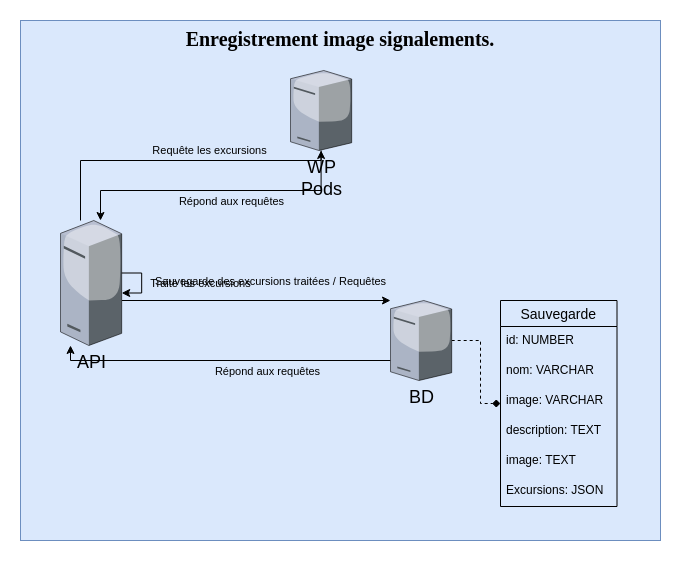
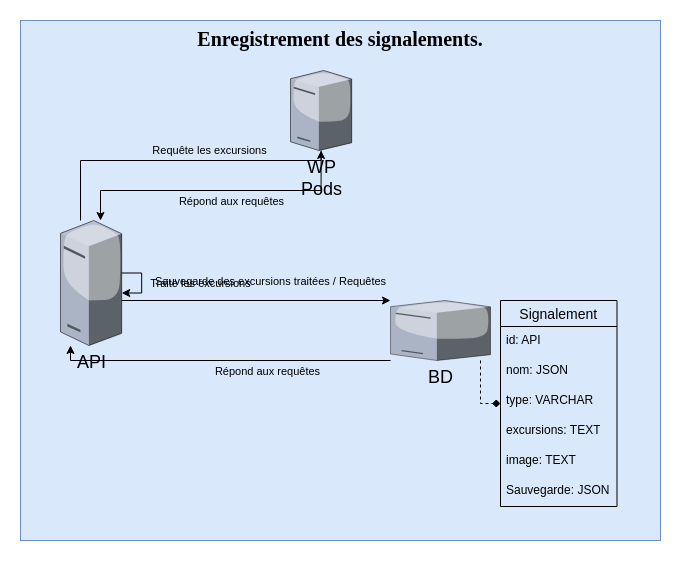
node "Enregistrement image signalements.": label "Enregistrement image signalements." -> "Enregistrement des signalements."
node "Sauvegarde": label "Sauvegarde" -> "Signalement"
node "BD": size 61x80 -> 100x60
node "id: NUMBER": label "id: NUMBER" -> "id: API"
node "nom: VARCHAR": label "nom: VARCHAR" -> "nom: JSON"
node "image: VARCHAR": label "image: VARCHAR" -> "type: VARCHAR"
node "description: TEXT": label "description: TEXT" -> "excursions: TEXT"
node "Excursions: JSON": label "Excursions: JSON" -> "Sauvegarde: JSON"
